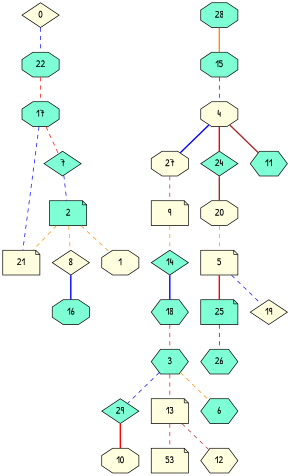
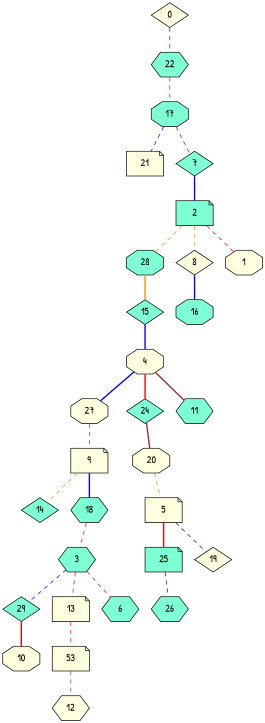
node "22": shape octagon -> hexagon
node "15": shape octagon -> diamond
edge "15" -- "4": style dashed -> bold
edge "7" -- "2": style dashed -> bold
edge "2" -- "21": now "2" -- "28"
edge "2" -- "1": color darkorange -> red
edge "14" -- "18": now "9" -- "18"
edge "3" -- "6": color darkorange -> brown
edge "13" -- "12": now "53" -- "12"
